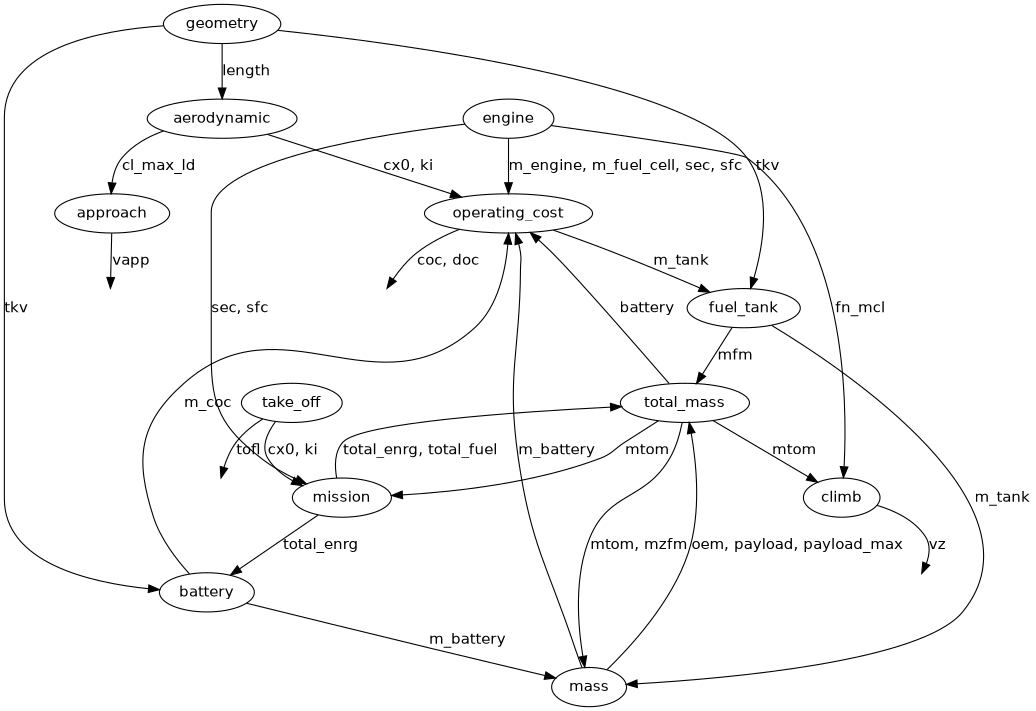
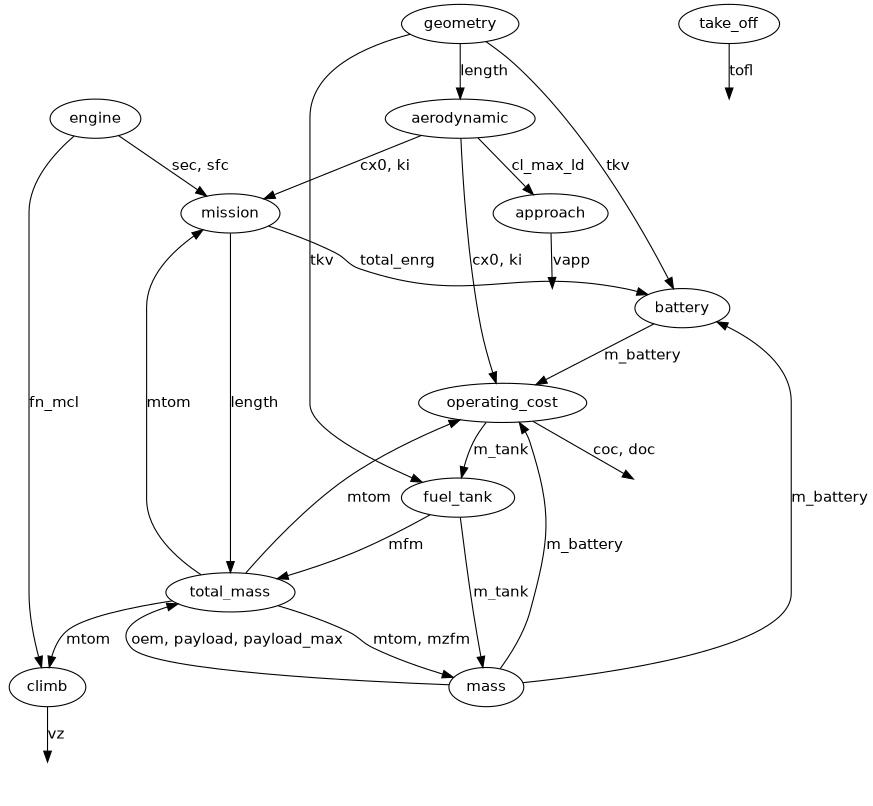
edge "engine" -> "operating_cost": removed, label "m_engine, m_fuel_cell, sec, sfc"
edge "total_mass" -> "operating_cost": label "battery" -> "mtom"
edge "battery" -> "operating_cost": label "m_coc" -> "m_battery"
edge "mission" -> "total_mass": label "total_enrg, total_fuel" -> "length"
edge "take_off" -> "mission": now "aerodynamic" -> "mission"
edge "battery" -> "mass": reversed
